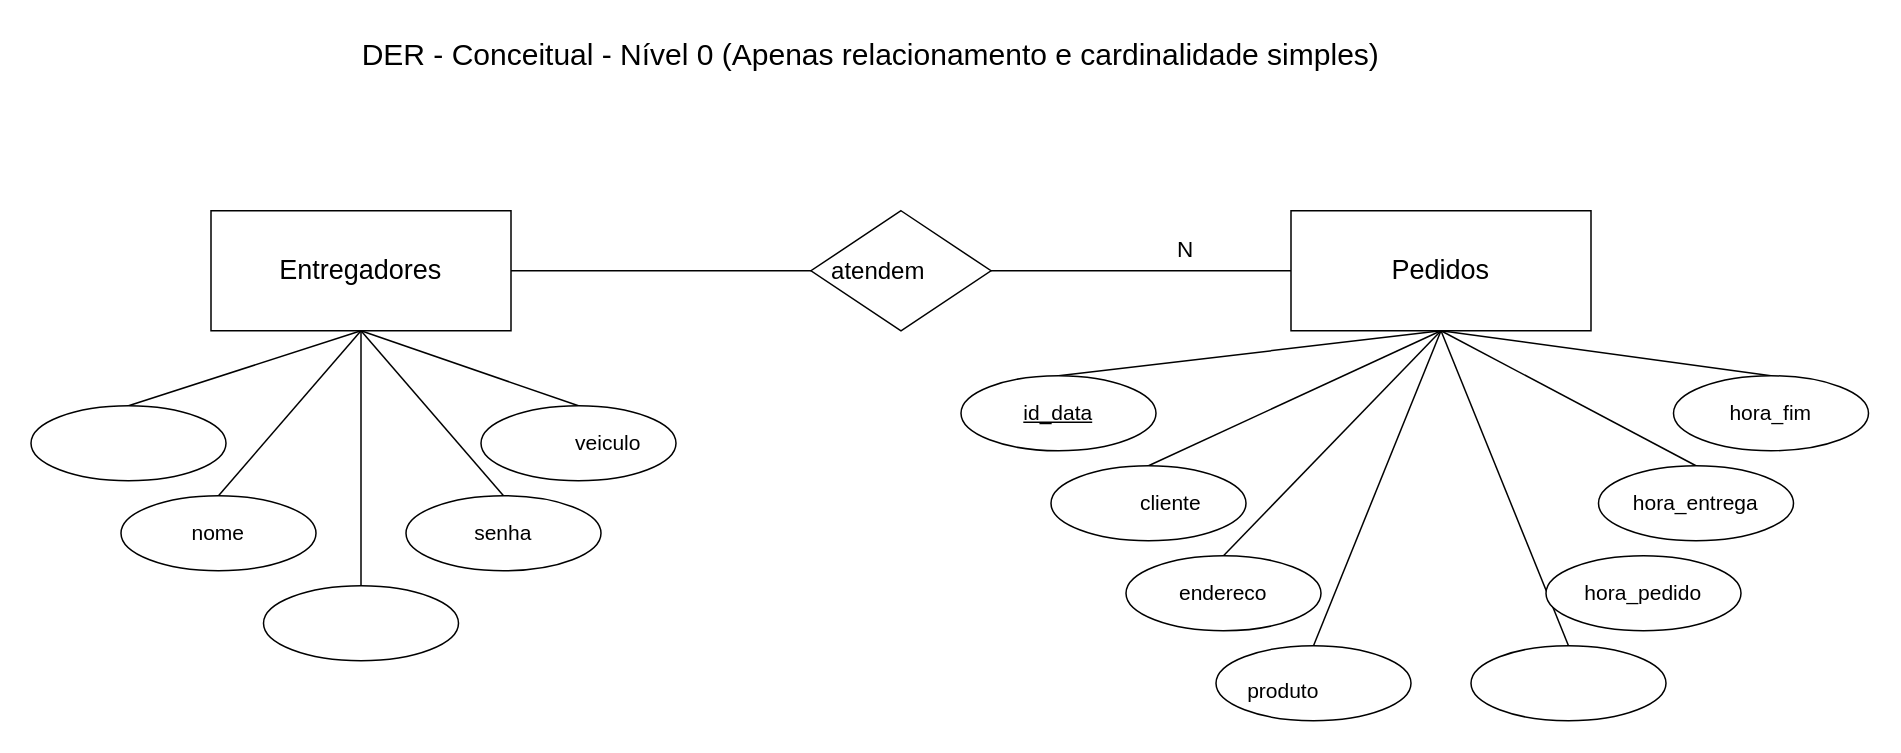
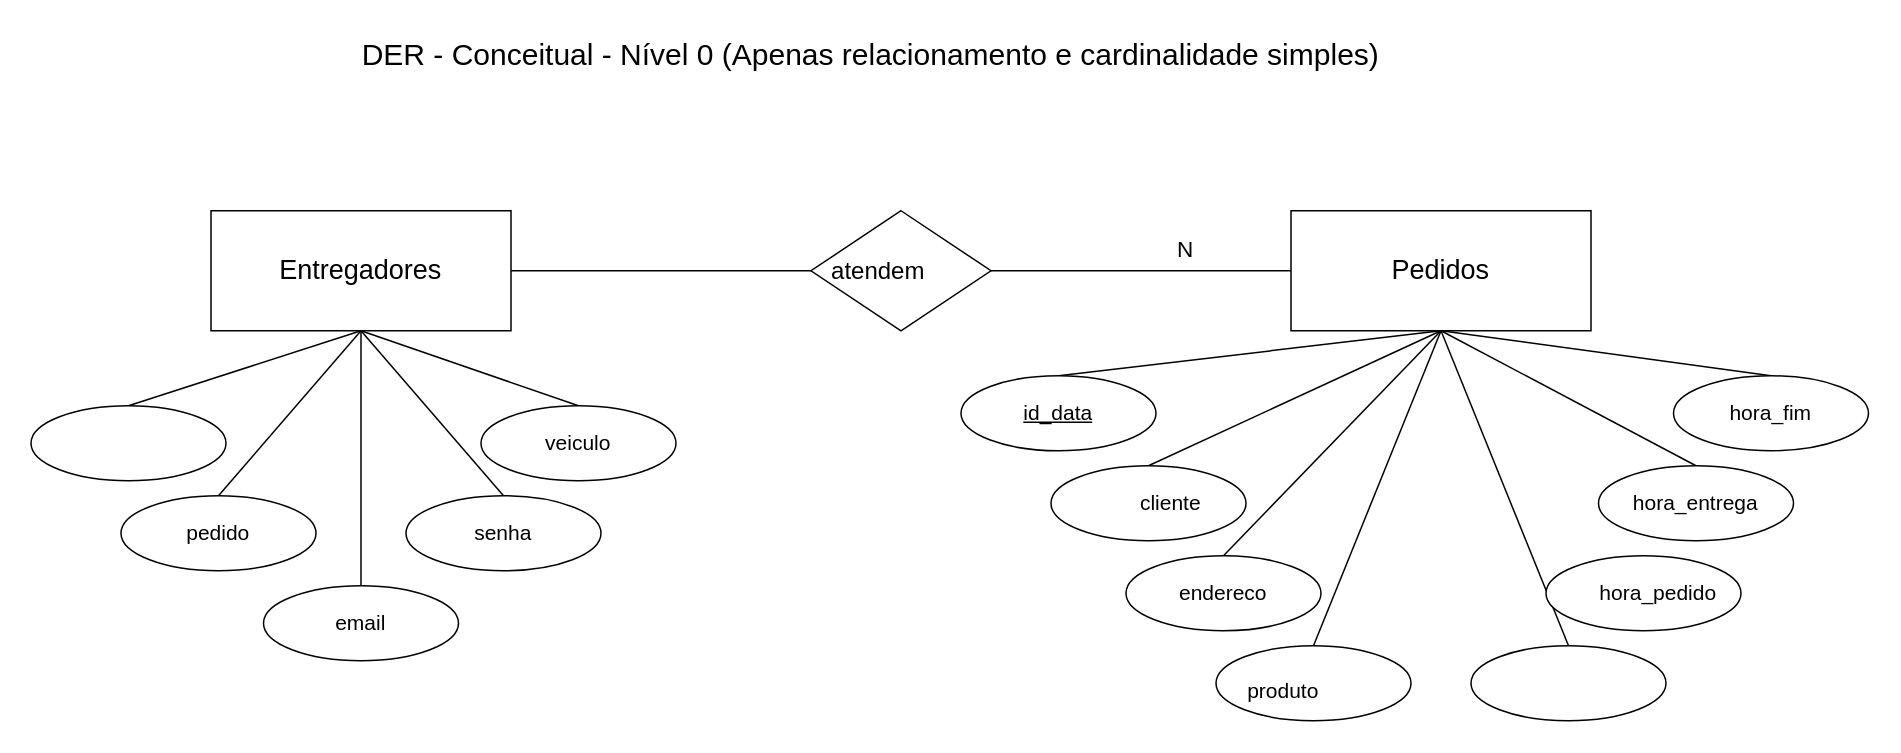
node "veiculo": moved (608, 443) -> (578, 443)
node "nome": label "nome" -> "pedido"
node "hora_pedido": moved (1643, 593) -> (1658, 593)
node "email": added
